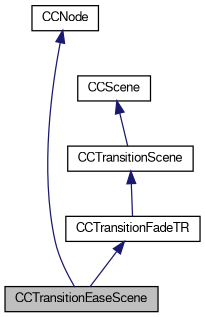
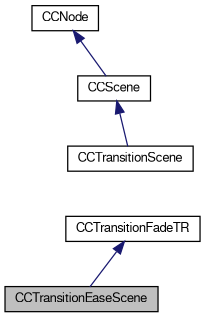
edge "CCTransitionEaseScene" -> "CCNode": now "CCScene" -> "CCNode"
edge "CCTransitionFadeTR" -> "CCTransitionScene": removed
